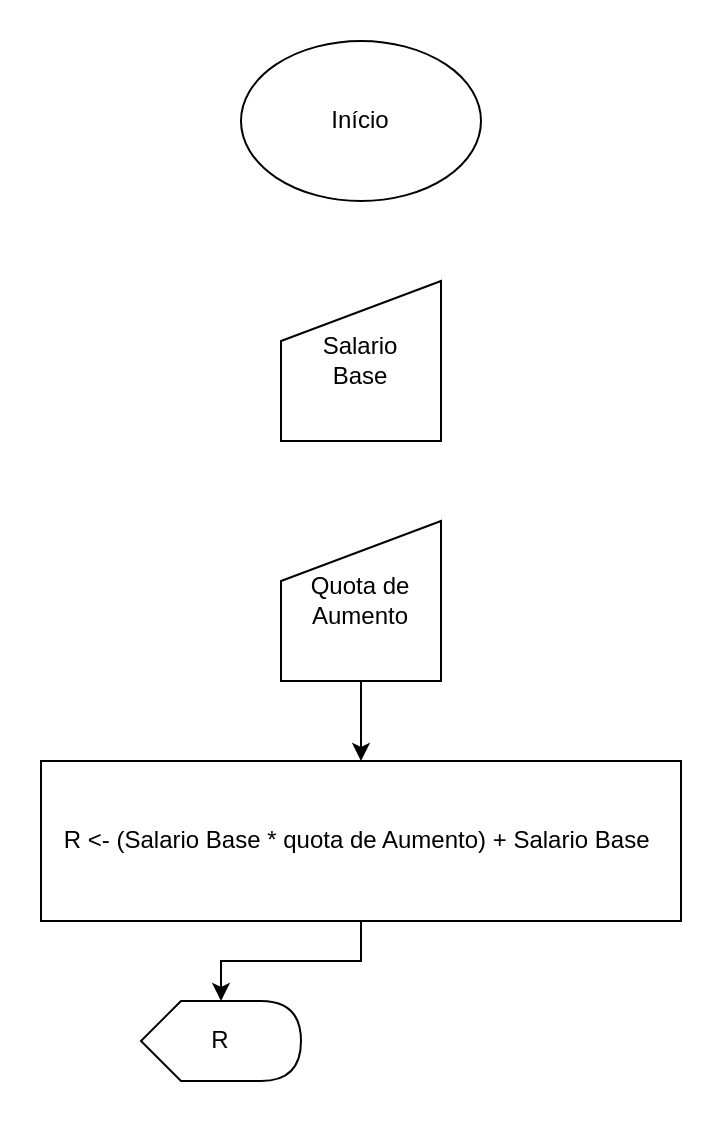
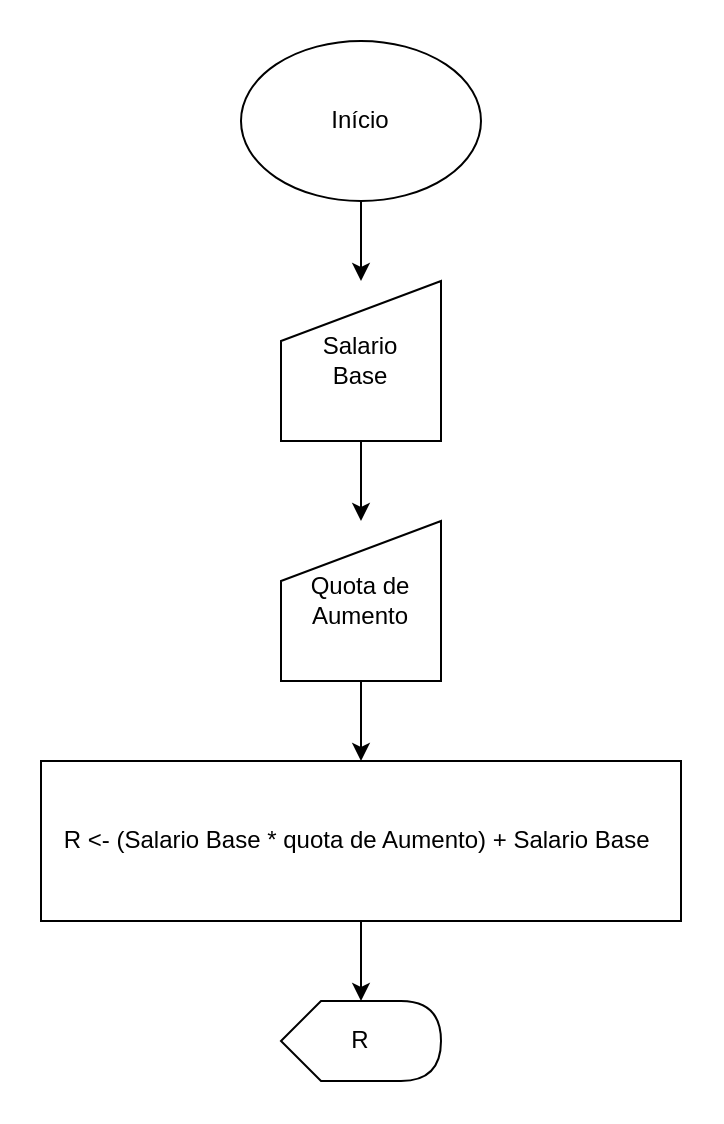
edge "Início" -> "Salario Base": added
edge "Salario Base" -> "Quota de Aumento": added
node "R": moved (221, 1041) -> (361, 1041)
